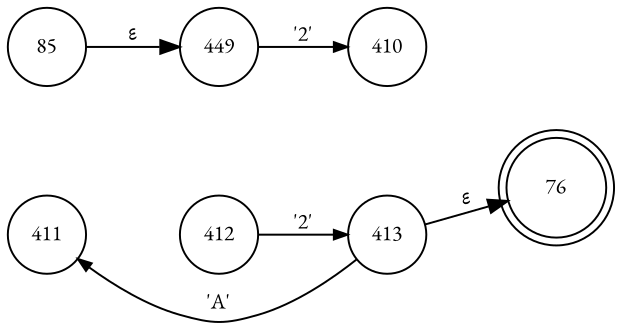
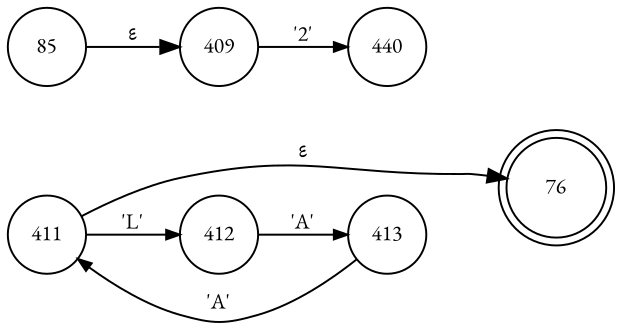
node "449": label "449" -> "409"
node "410": label "410" -> "440"
edge "413" -> "76": now "411" -> "76"
edge "412" -> "413": label "'2'" -> "'A'"
edge "411" -> "412": added, label "'L'"
